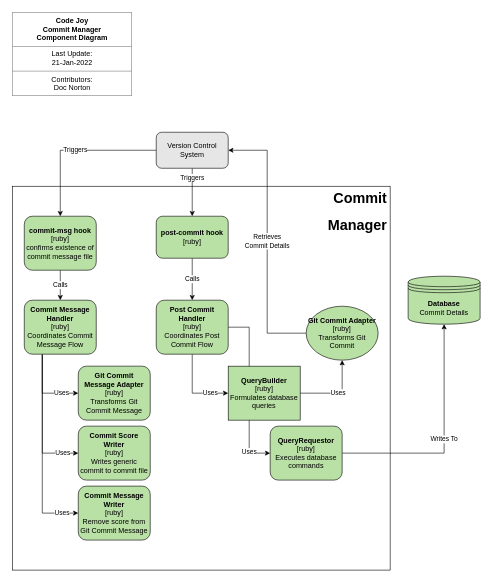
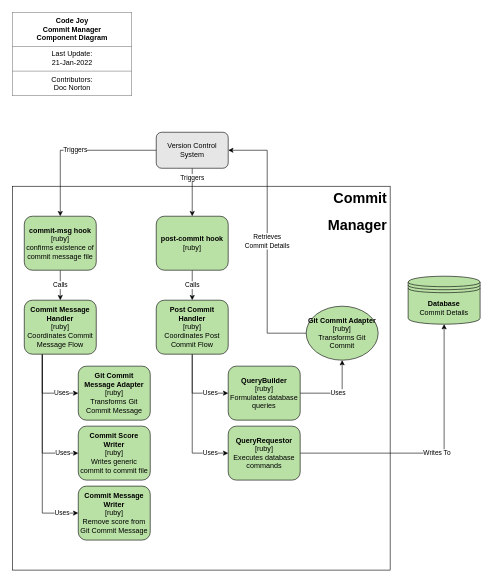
node "post-commit hook [ruby]": size 72x42 -> 72x54
node "QueryBuilder [ruby] Formulates database queries": shape rectangle -> rounded rectangle
node "QueryRequestor [ruby] Executes database commands": moved (306, 453) -> (264, 453)
